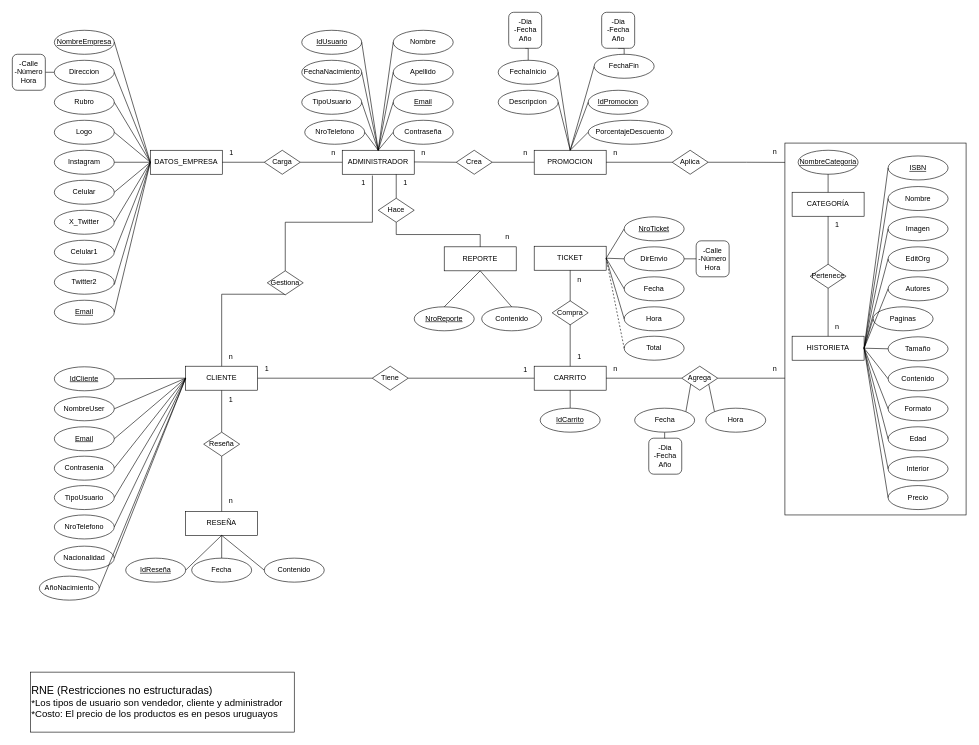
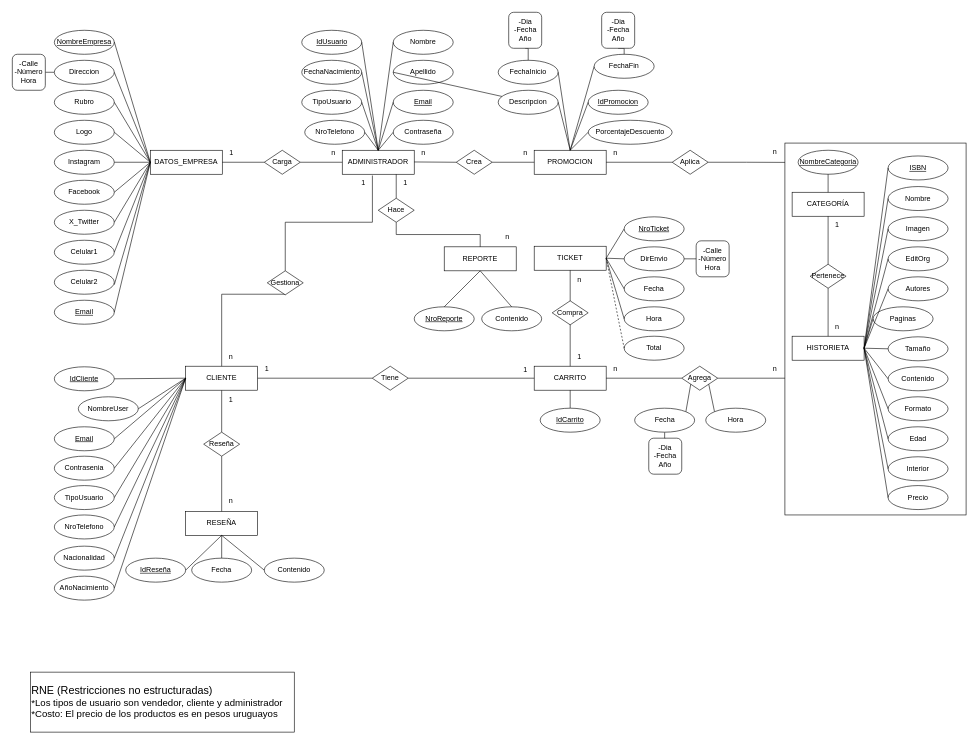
edge "Apellido" -- "ADMINISTRADOR": now "Apellido" -- "Descripcion"
node "Celular": label "Celular" -> "Facebook"
node "Twitter2": label "Twitter2" -> "Celular2"
node "NombreUser": moved (84, 409) -> (108, 409)
node "AñoNacimiento": moved (69, 588) -> (84, 588)
